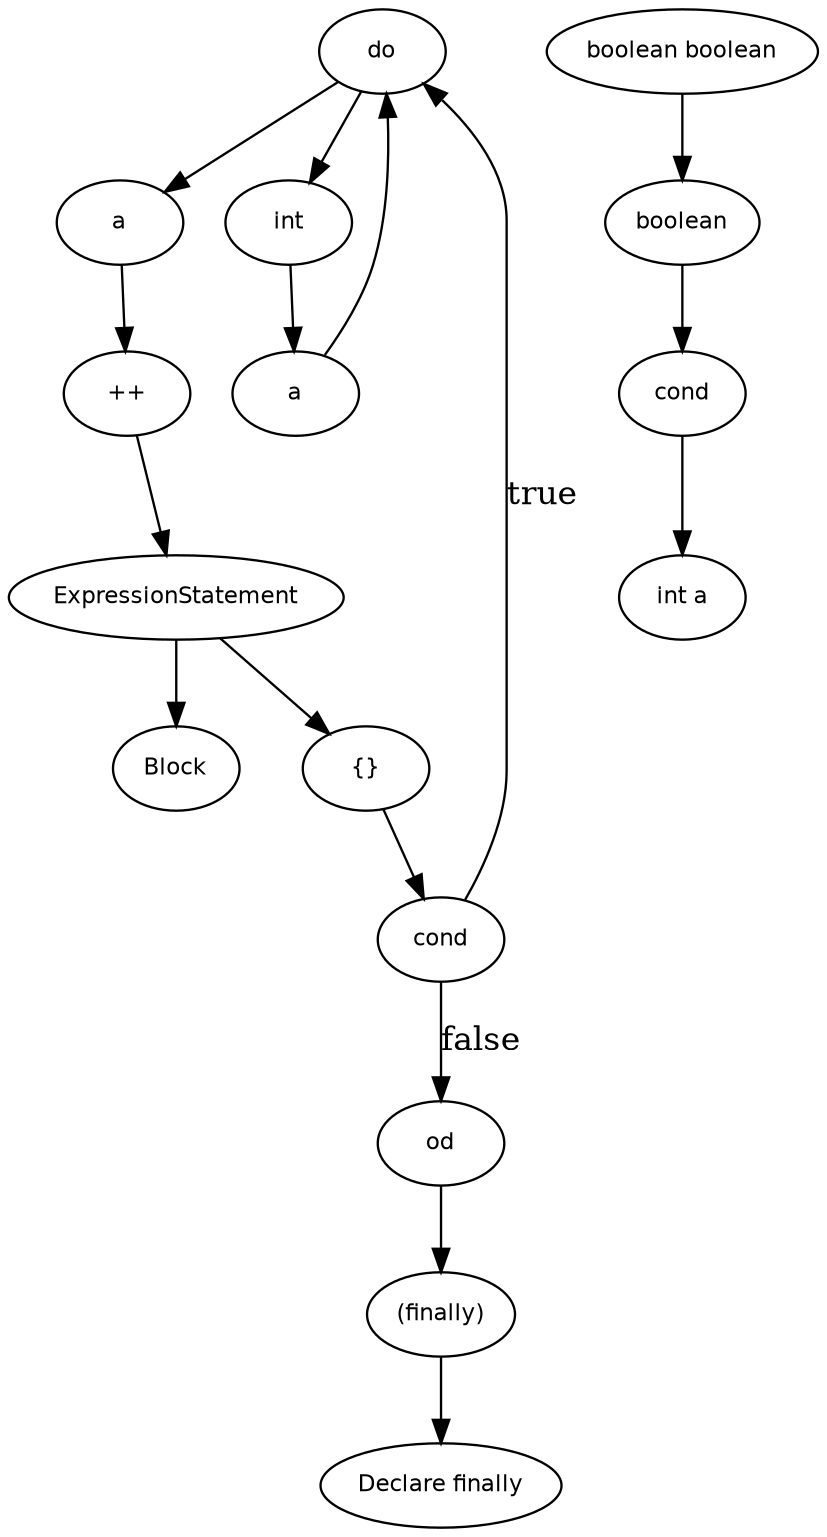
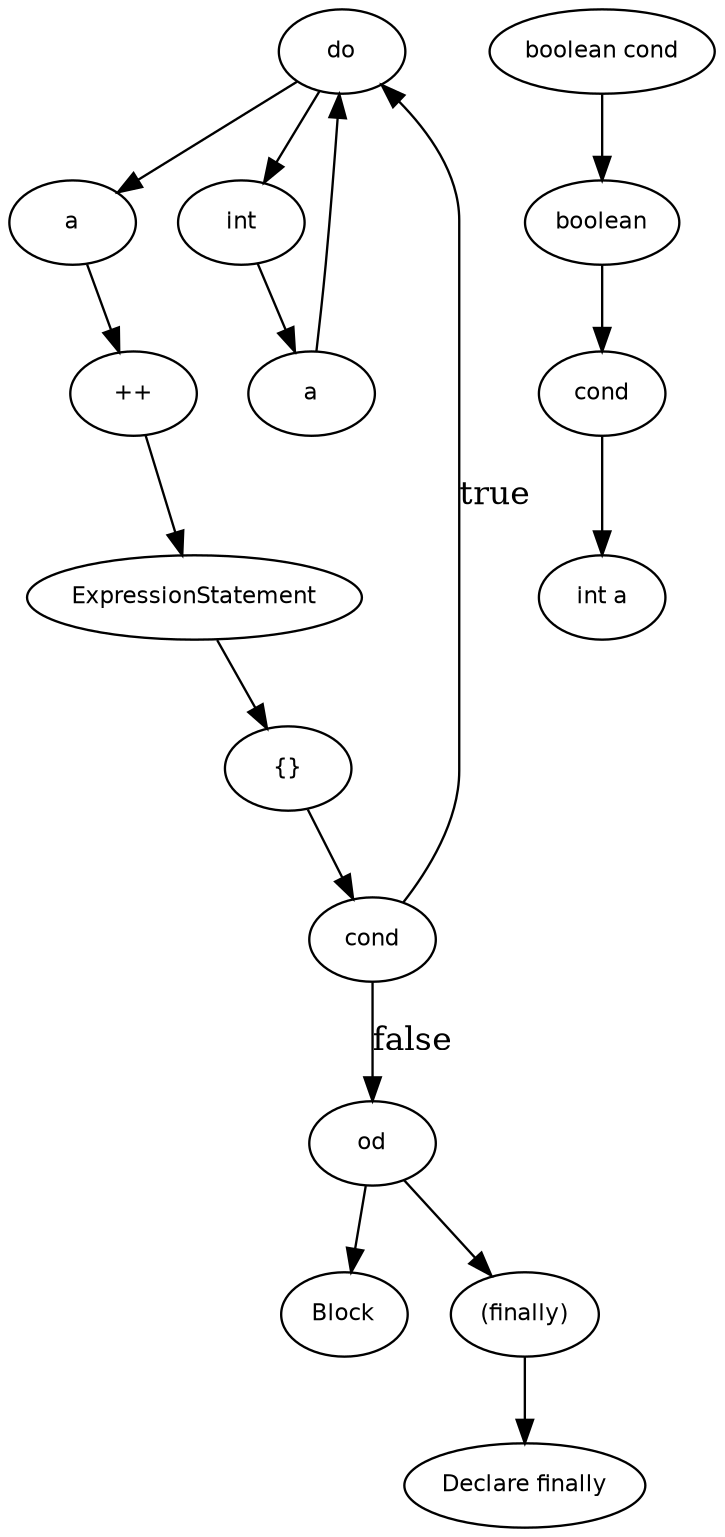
node "boolean boolean": label "boolean boolean" -> "boolean cond"
edge "ExpressionStatement" -> "Block": now "od" -> "Block"
